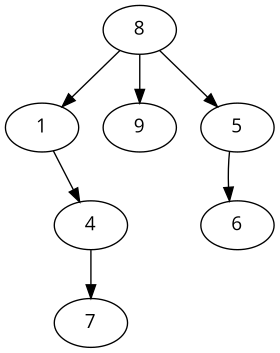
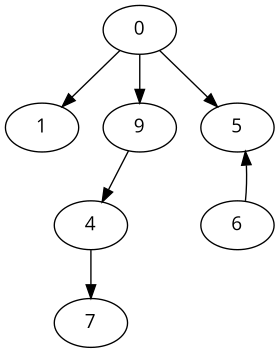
node "8": label "8" -> "0"
edge "5" -> "6": reversed
edge "1" -> "4": now "9" -> "4"
